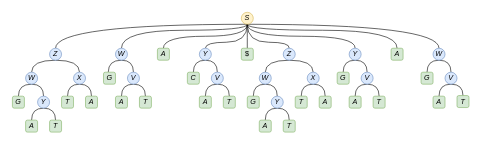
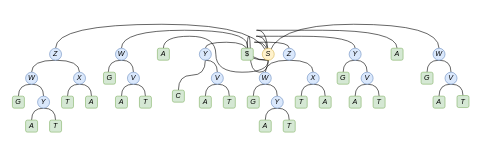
node "S": moved (248, 18) -> (269, 54)
node "C": moved (194, 78) -> (179, 96)
